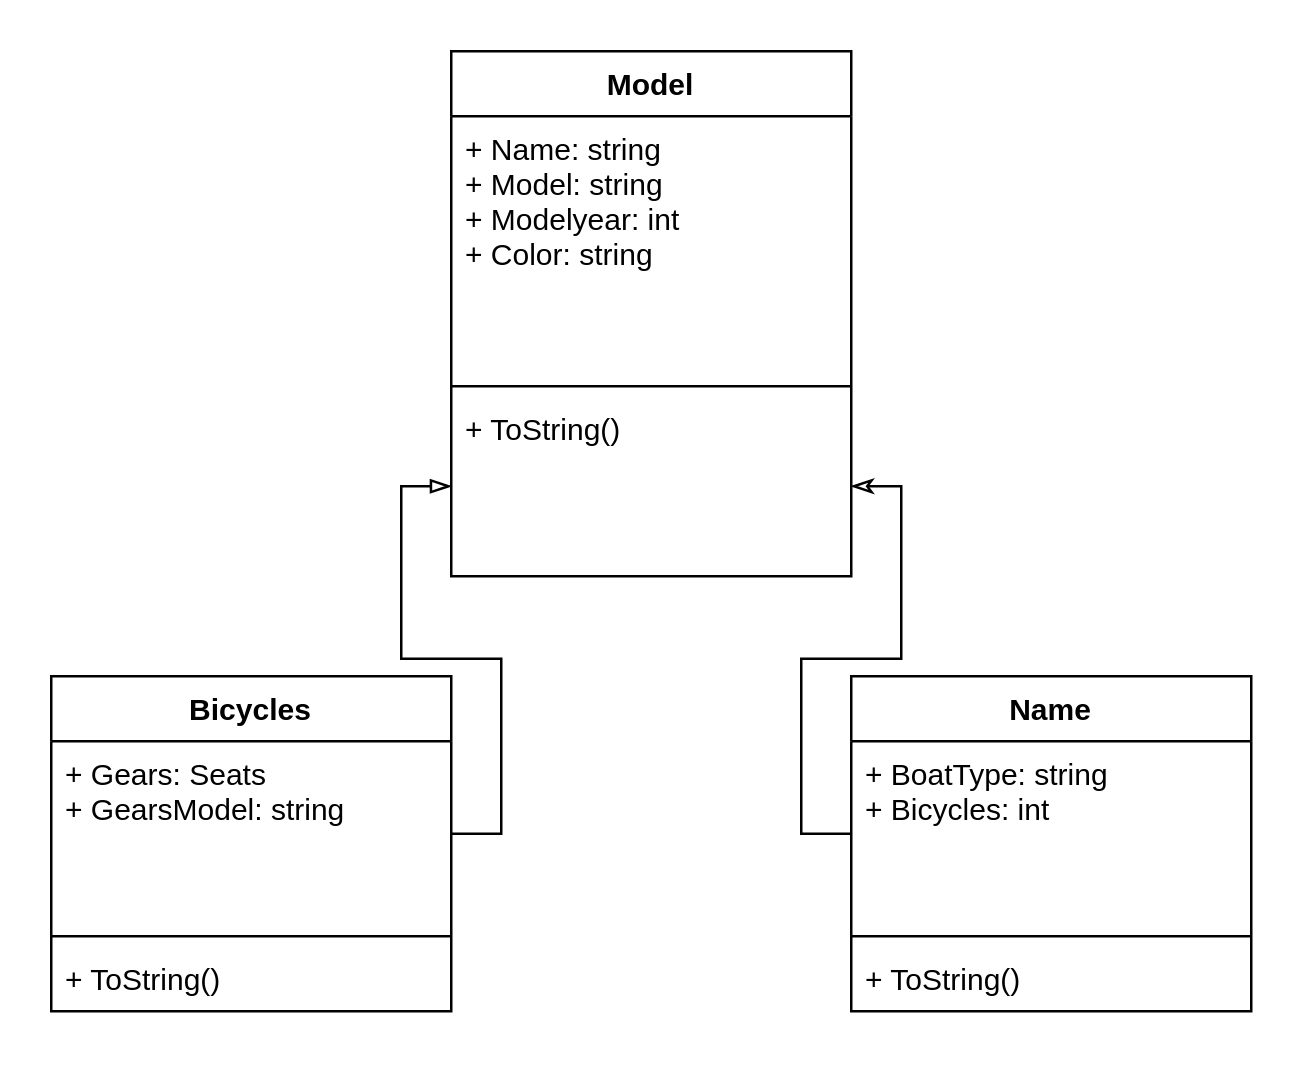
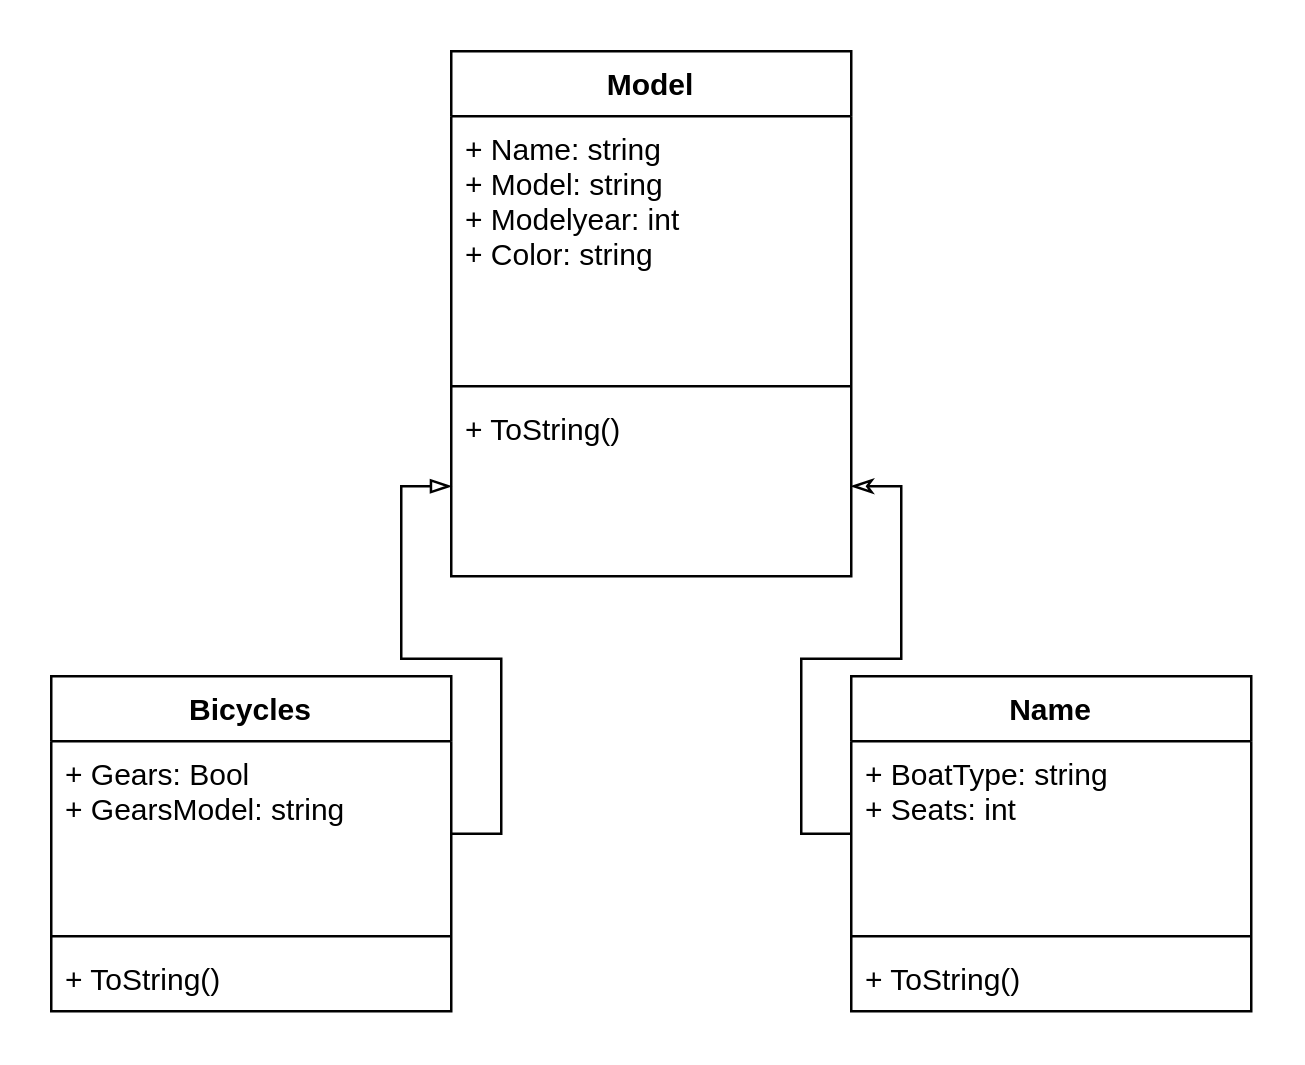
node "+ Gears: Seats + GearsModel: string": label "+ Gears: Seats + GearsModel: string" -> "+ Gears: Bool + GearsModel: string"
node "+ BoatType: string + Bicycles: int": label "+ BoatType: string + Bicycles: int" -> "+ BoatType: string + Seats: int"
